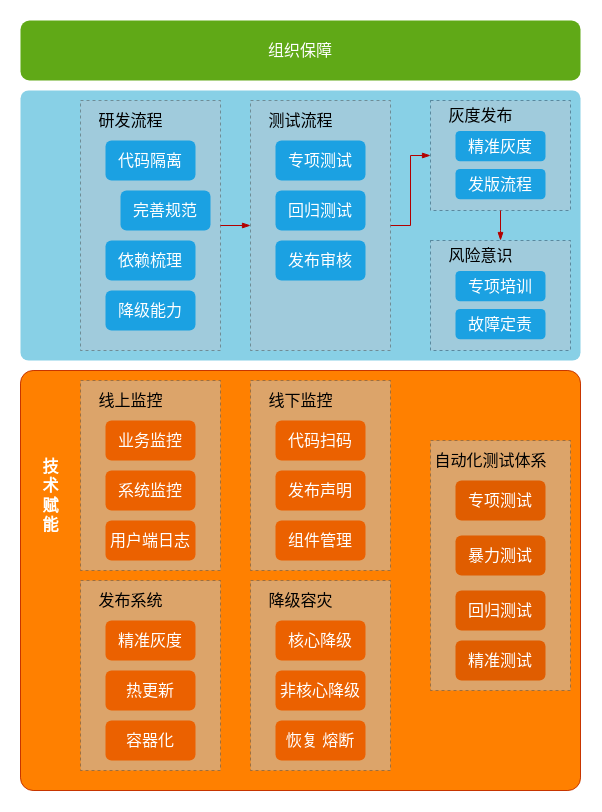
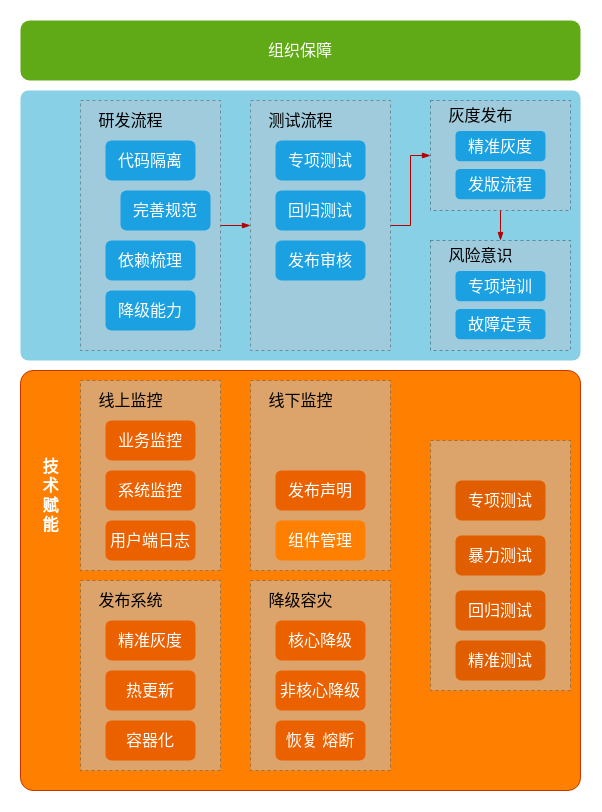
node "代码扫码": removed
node "自动化测试体系": removed
node "组件管理": fillcolor #eb6100 -> #ff8000
